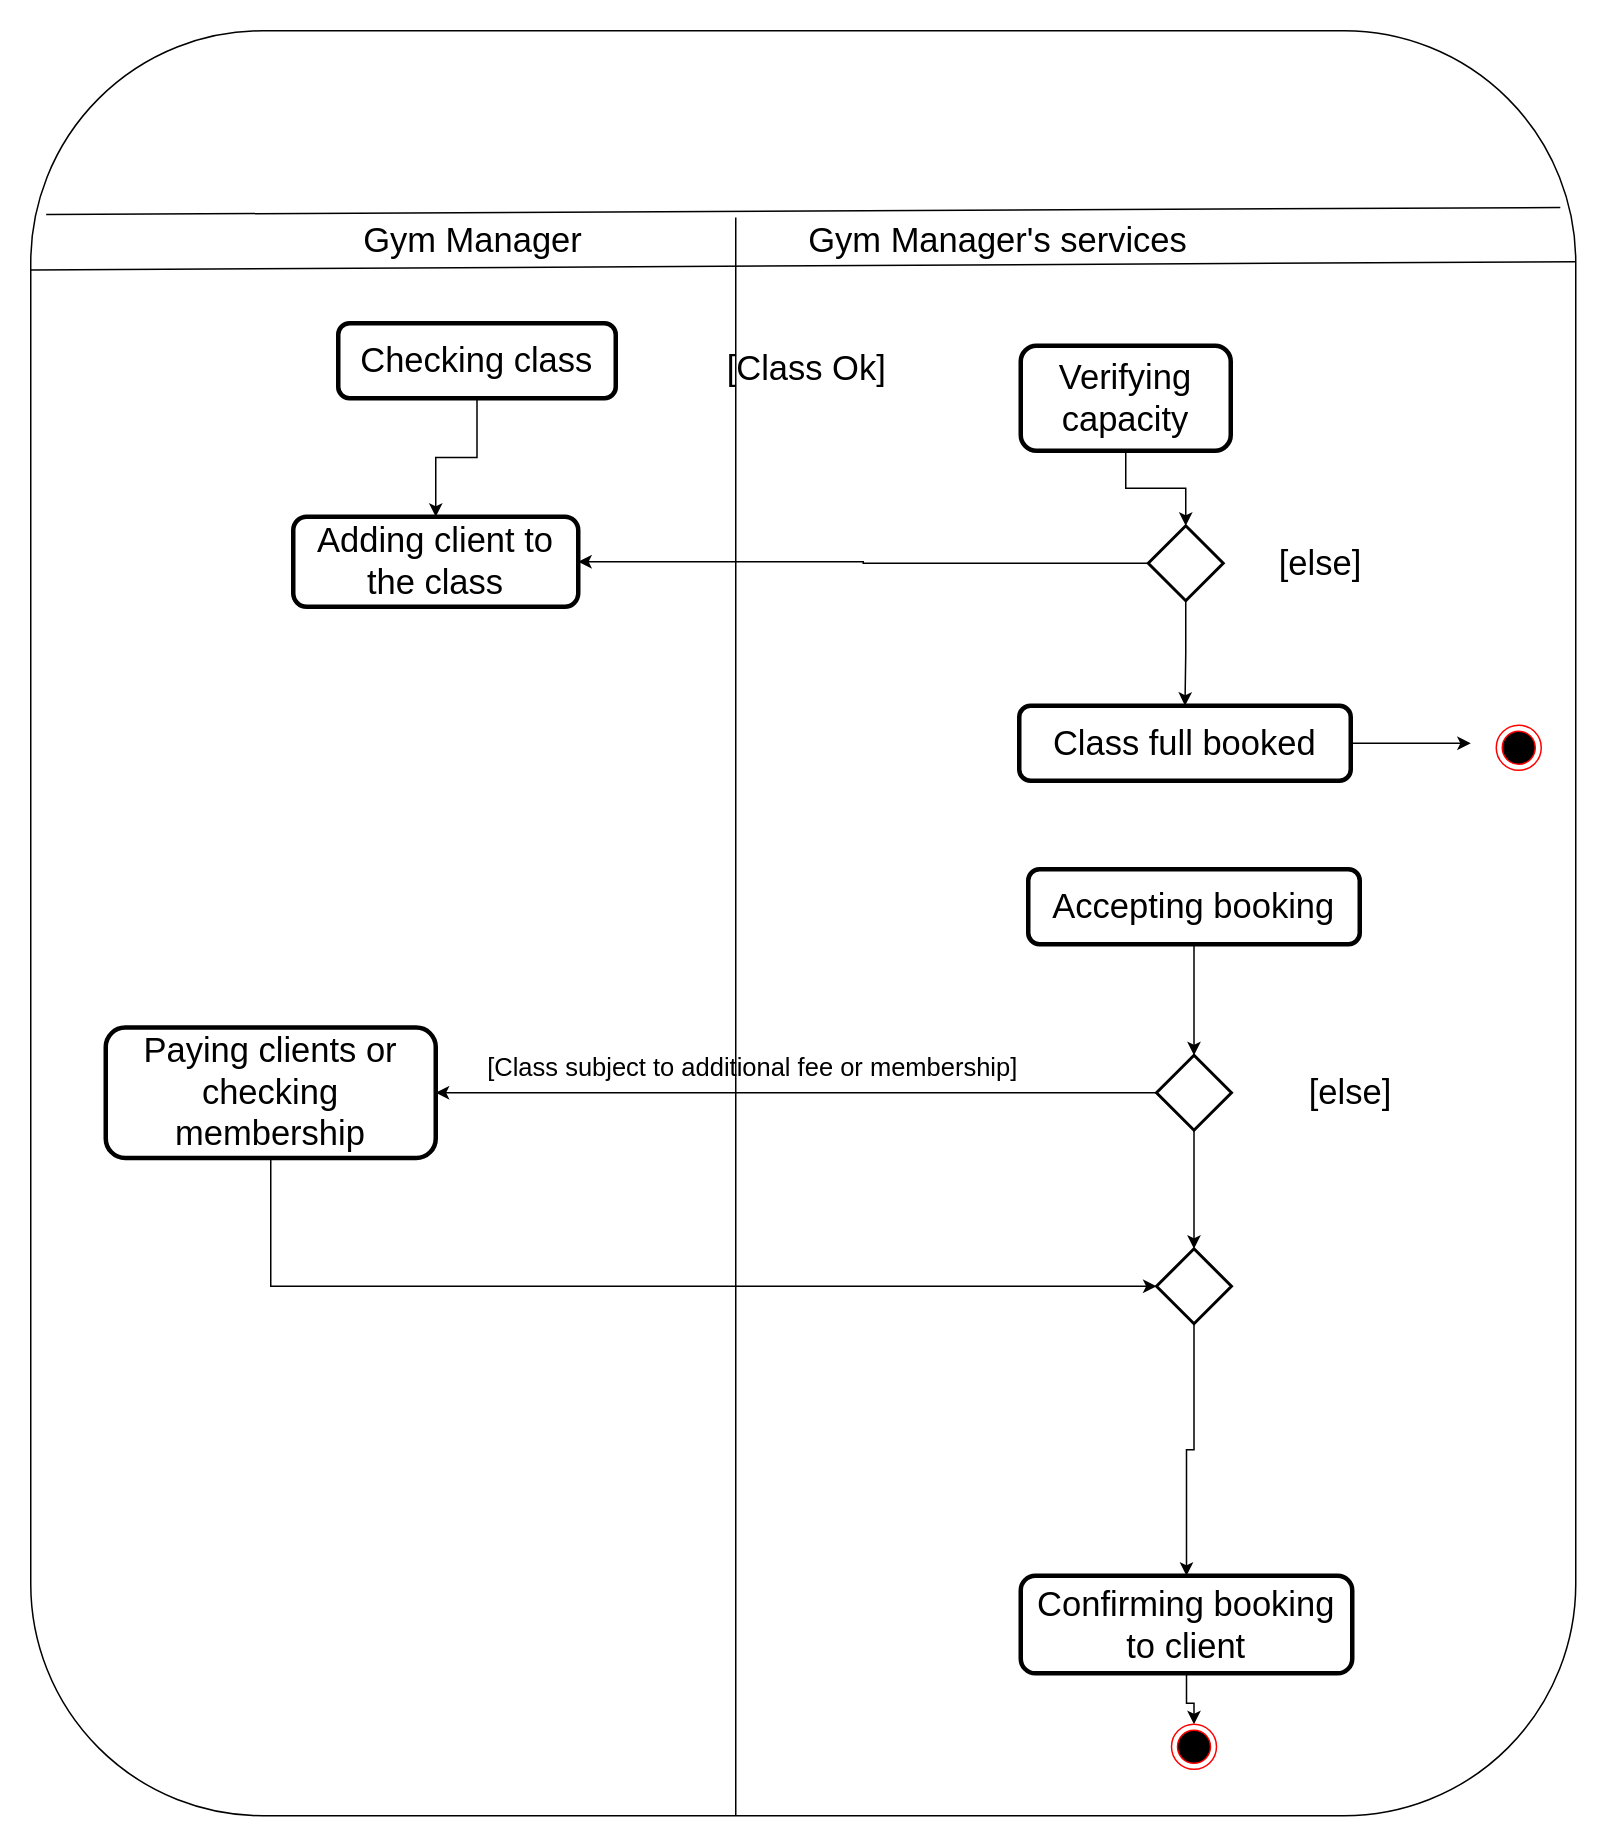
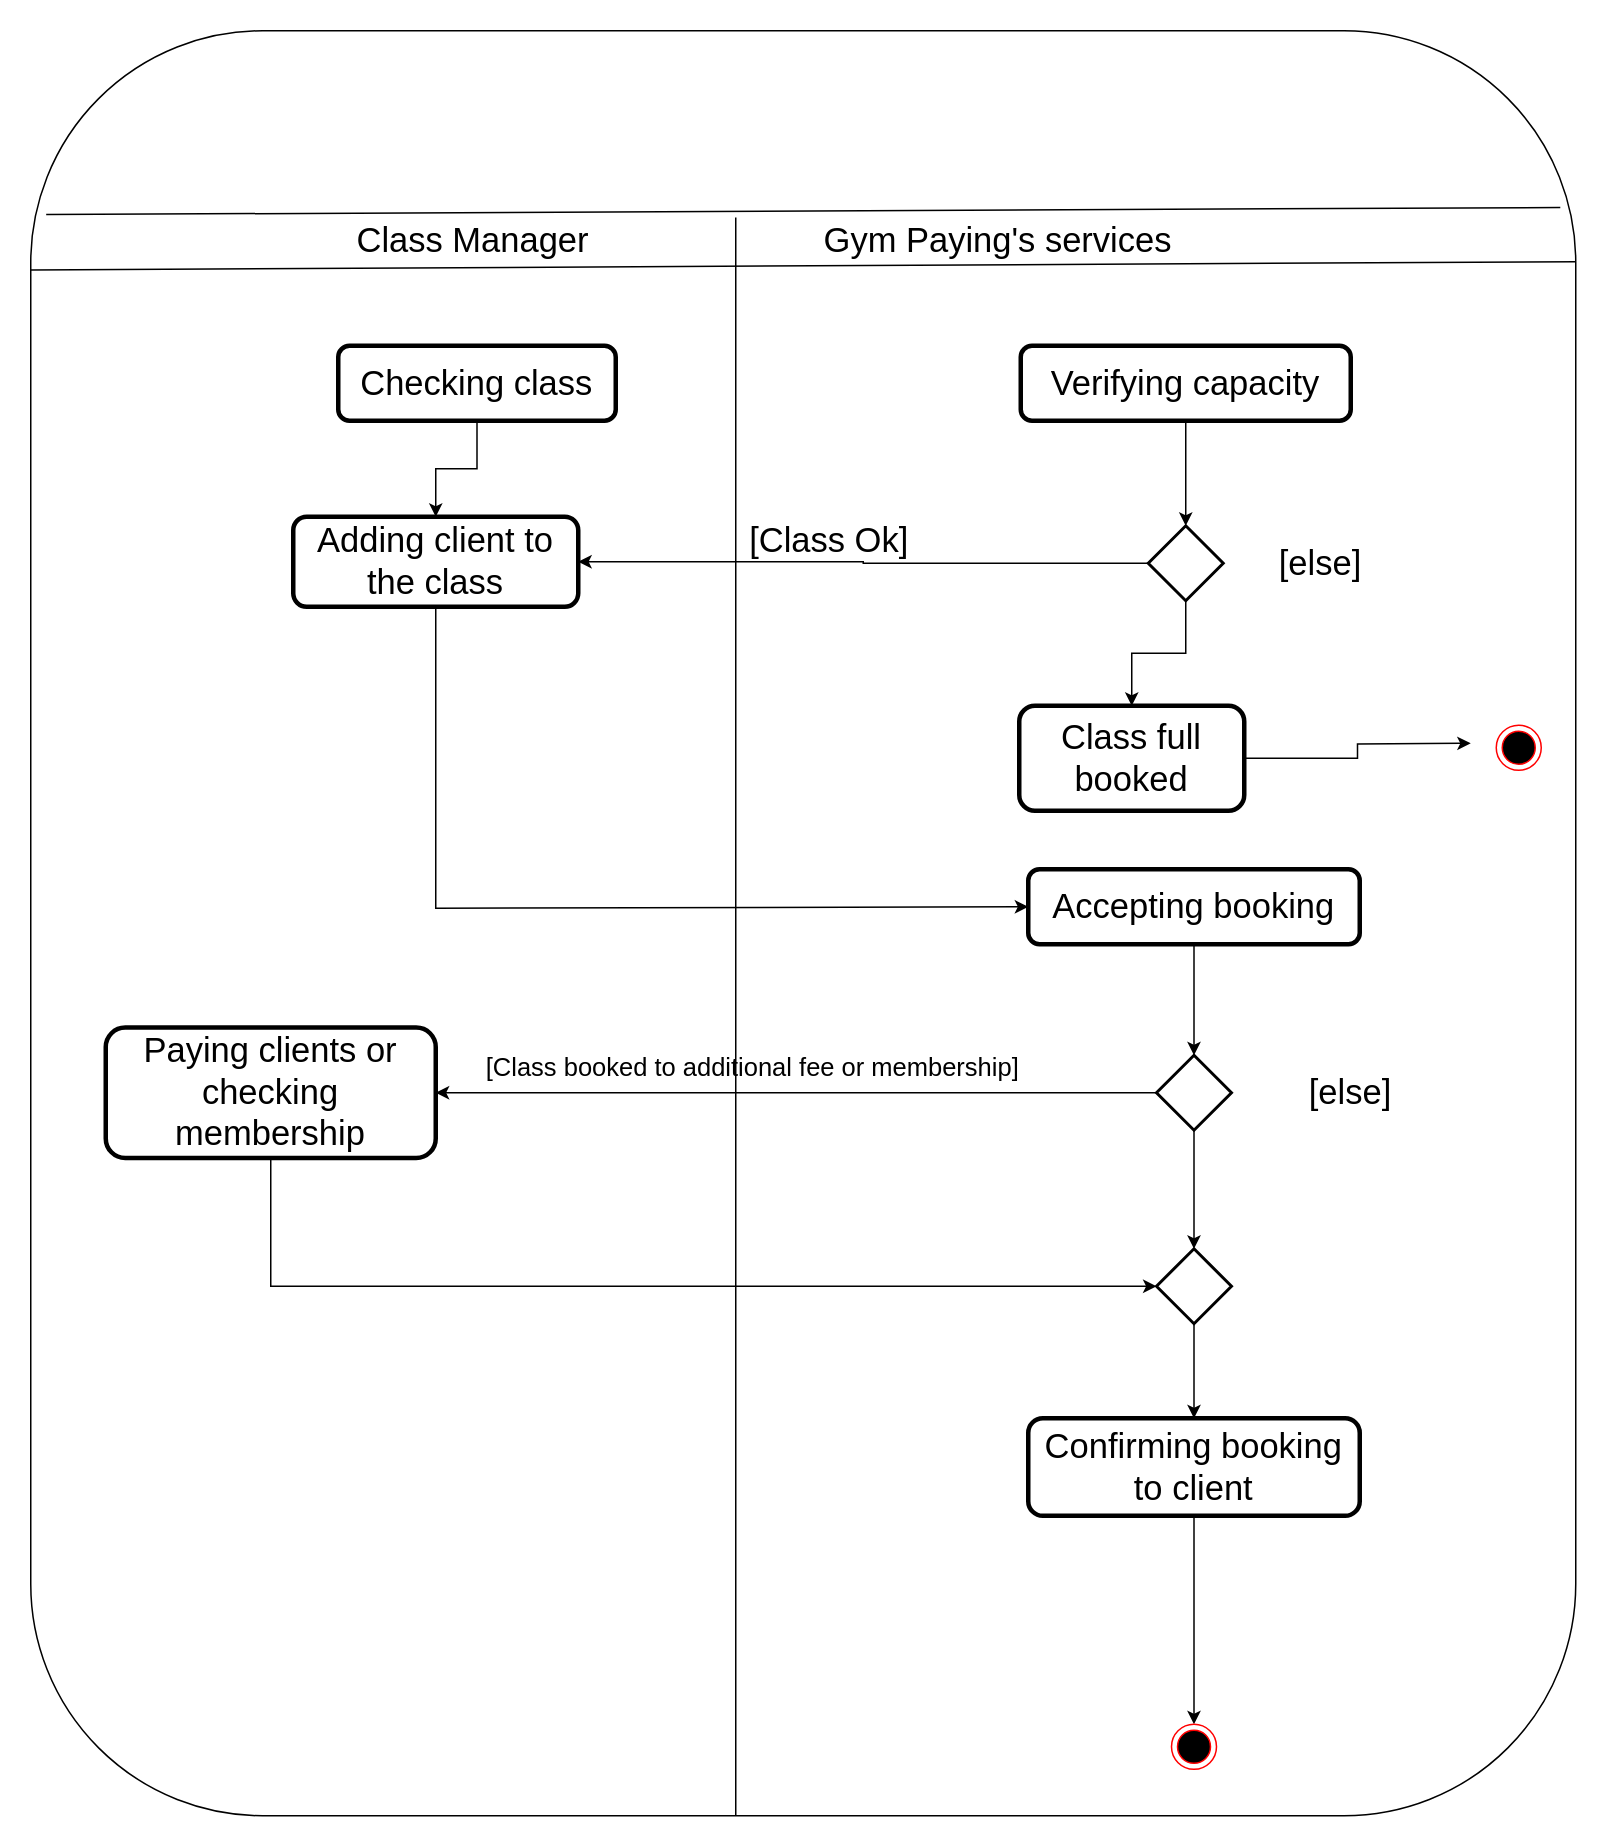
node "Gym Manager": label "Gym Manager" -> "Class Manager"
node "Gym Manager's services": label "Gym Manager's services" -> "Gym Paying's services"
node "Checking class": moved (477, 361) -> (477, 383)
node "[Class Ok]": moved (807, 368) -> (830, 541)
node "Verifying capacity": size 210x105 -> 330x75
node "Class full booked": size 332x75 -> 225x105
edge "Adding client to the class" -> "Accepting booking": added
node "[Class subject to additional fee or membership]": label "[Class subject to additional fee or membership]" -> "[Class booked to additional fee or membership]"
node "Confirming booking to client": moved (1187, 1625) -> (1194, 1467)
